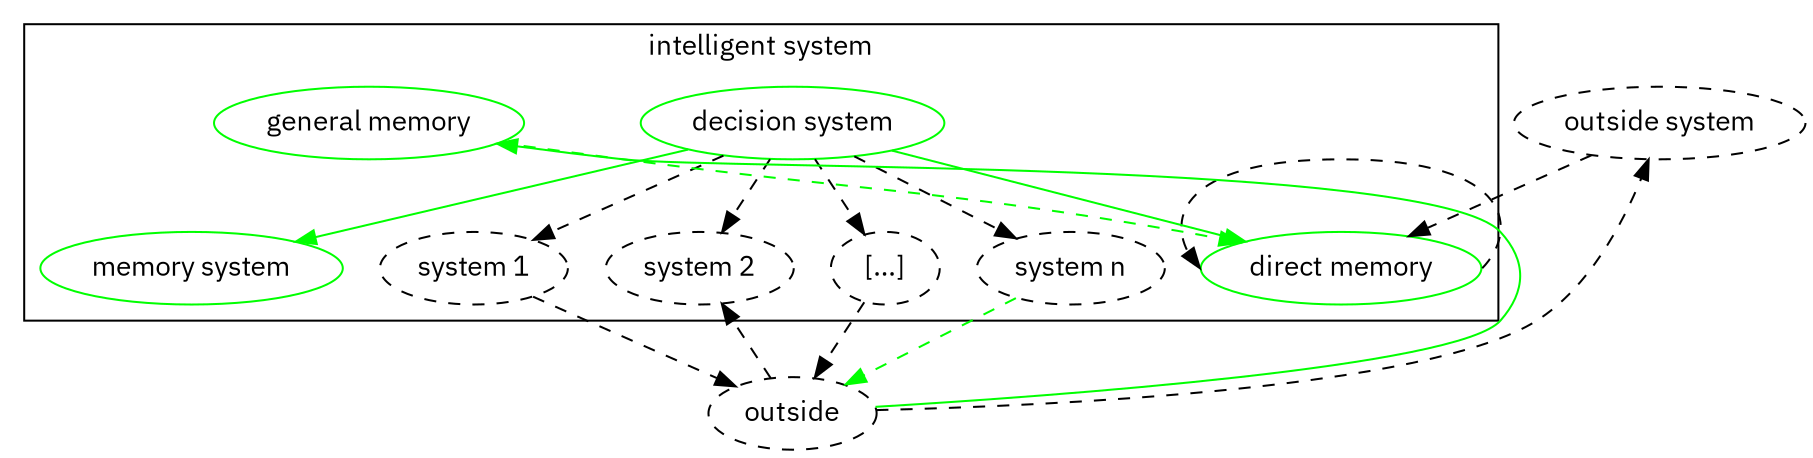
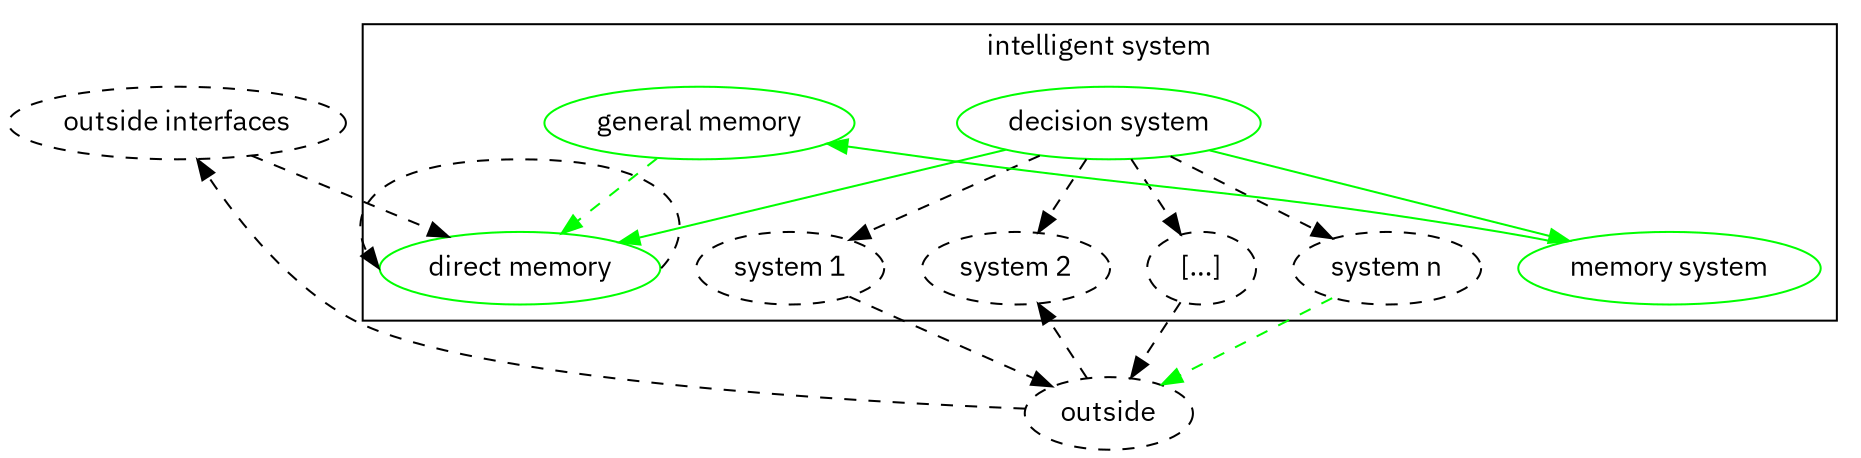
node "outside system": label "outside system" -> "outside interfaces"
edge "outside" -> "general memory": now "memory system" -> "general memory"
